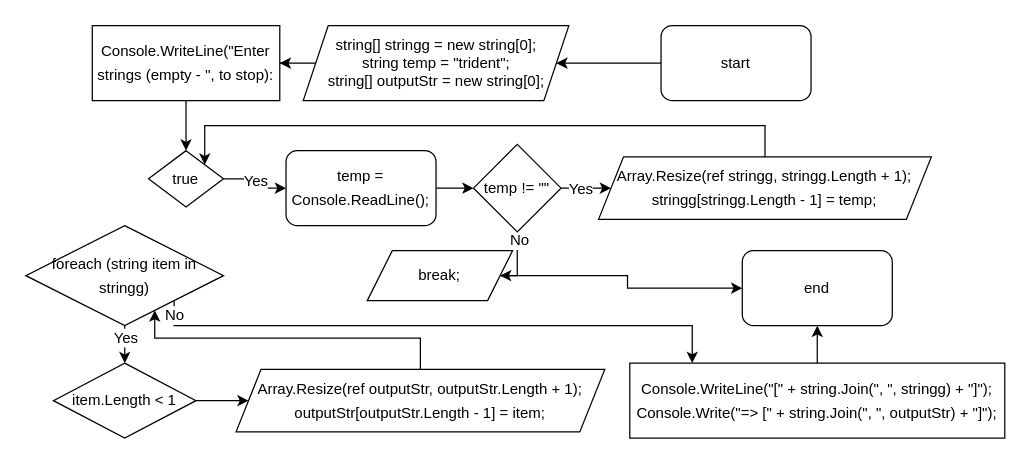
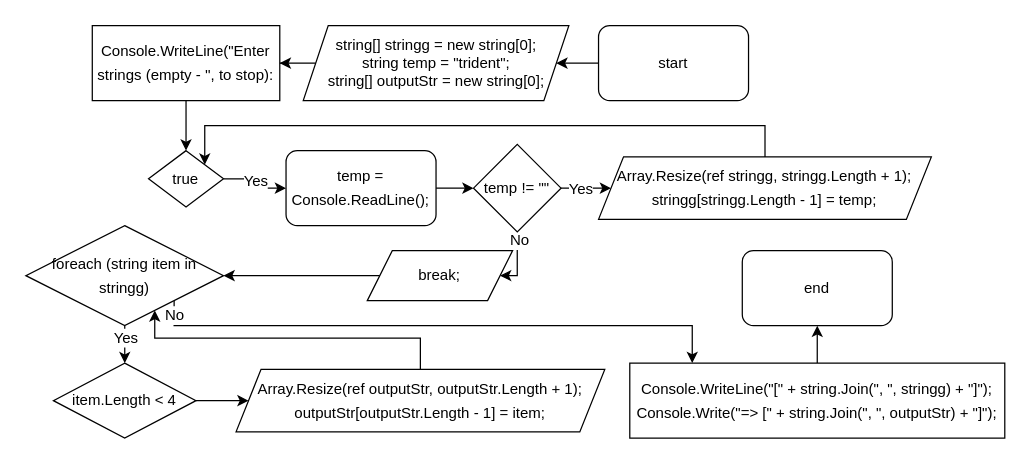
node "start": moved (736, 63) -> (673, 63)
edge "break;" -> "end": now "break;" -> "foreach (string item in stringg)"
node "item.Length < 1": label "item.Length < 1" -> "item.Length < 4"
